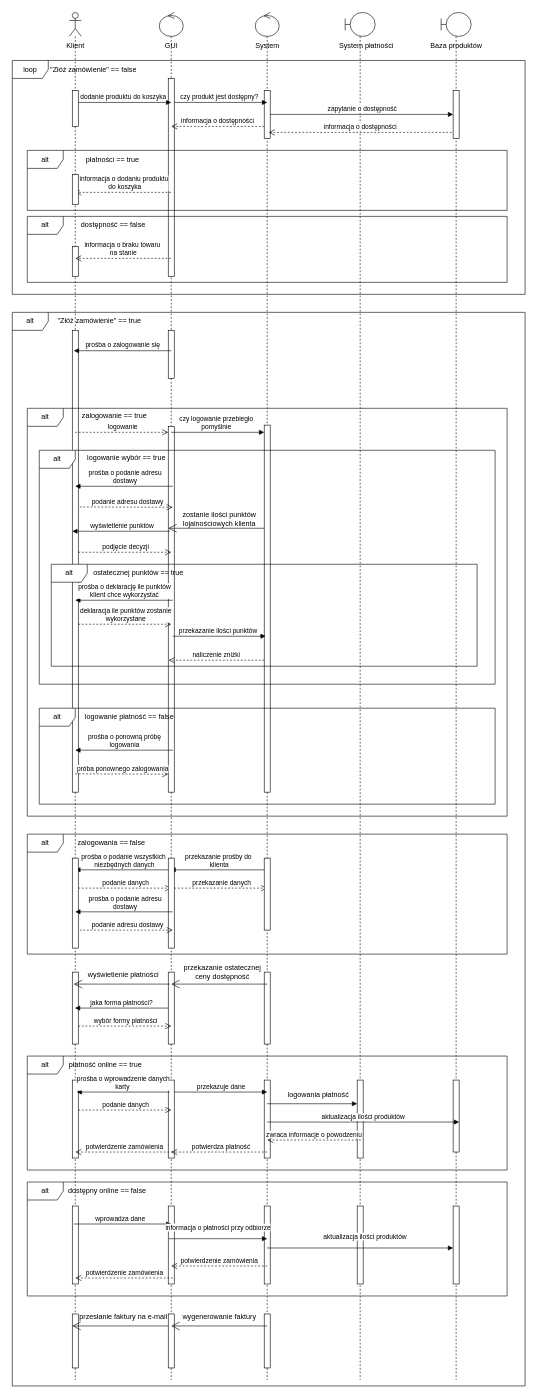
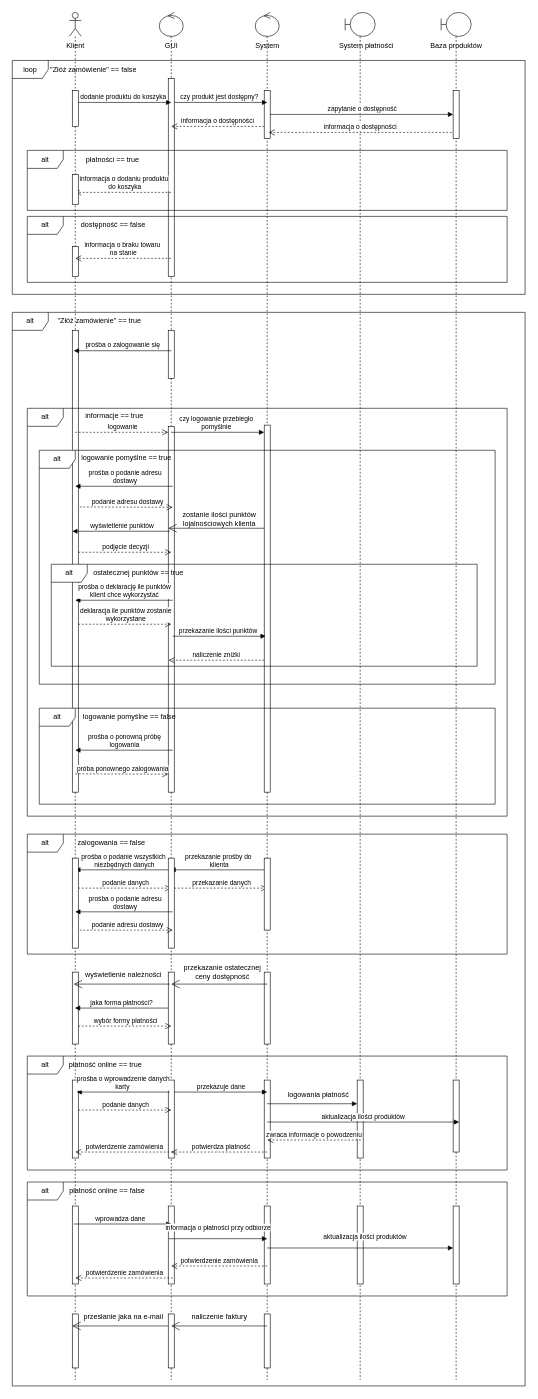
node "zalogowanie == true": label "zalogowanie == true" -> "informacje == true"
node "logowanie wybór == true": label "logowanie wybór == true" -> "logowanie pomyślne == true"
node "logowanie płatność == false": label "logowanie płatność == false" -> "logowanie pomyślne == false"
node "wyświetlenie płatności": label "wyświetlenie płatności" -> "wyświetlenie należności"
node "dostępny online == false": label "dostępny online == false" -> "płatność online == false"
node "przesłanie faktury na e-mail": label "przesłanie faktury na e-mail" -> "przesłanie jaka na e-mail"
node "wygenerowanie faktury": label "wygenerowanie faktury" -> "naliczenie faktury"
